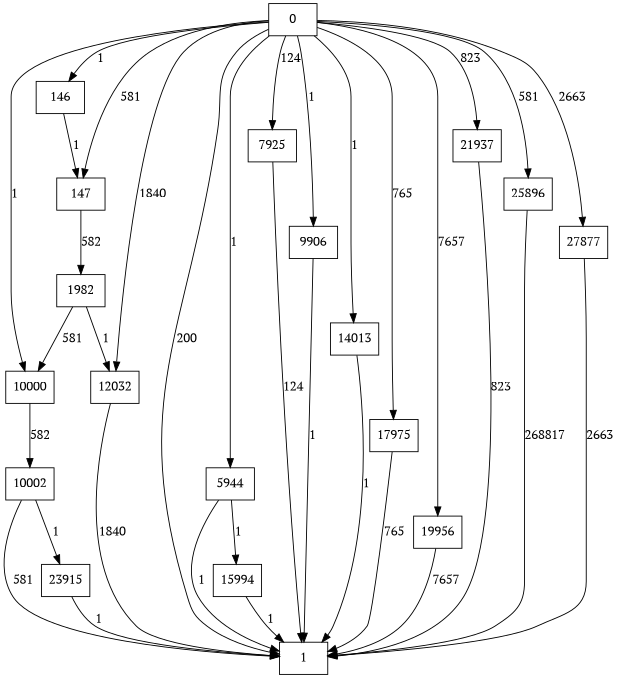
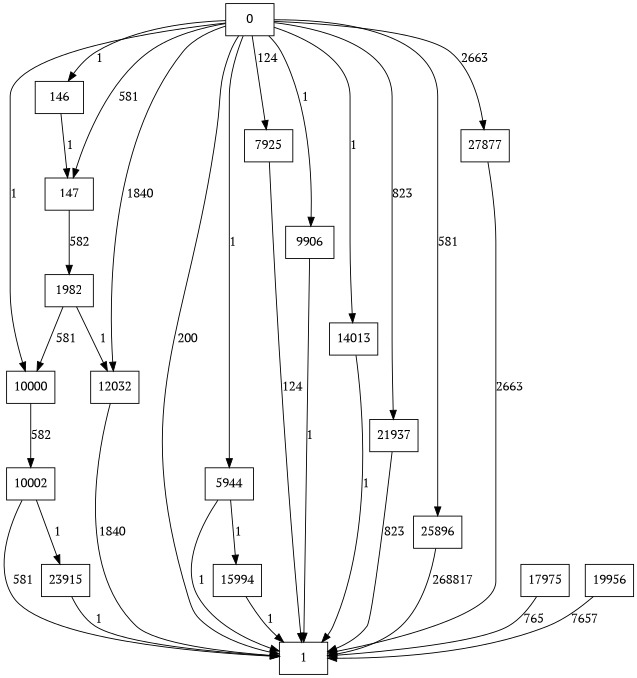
edge "0" -> "17975": removed, label "765"
edge "0" -> "19956": removed, label "7657"
